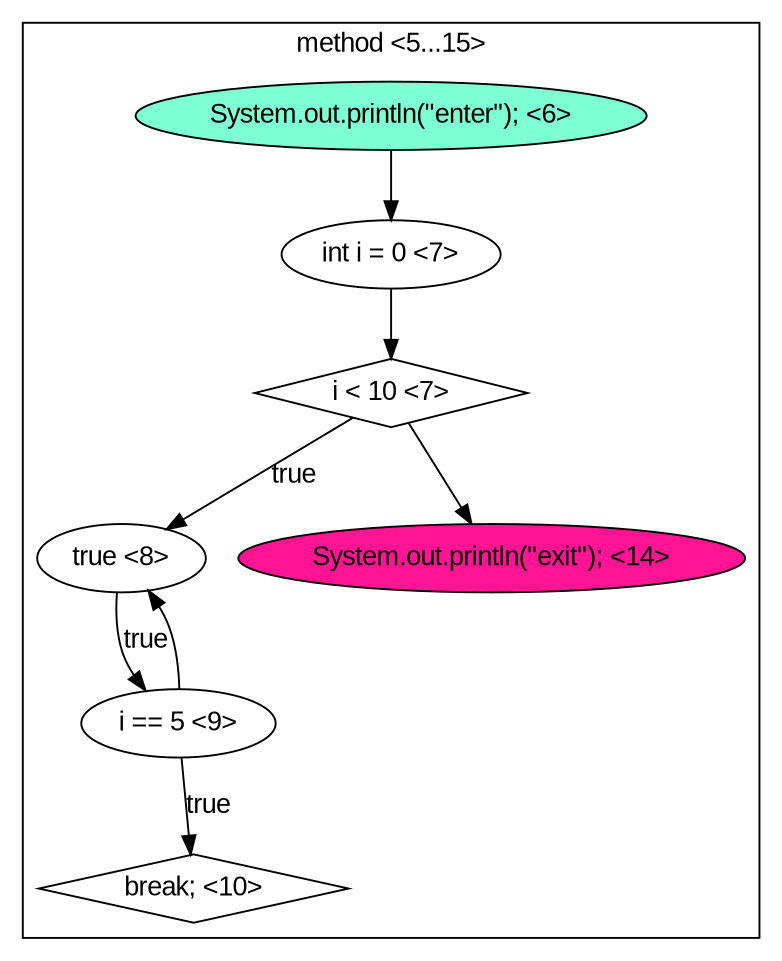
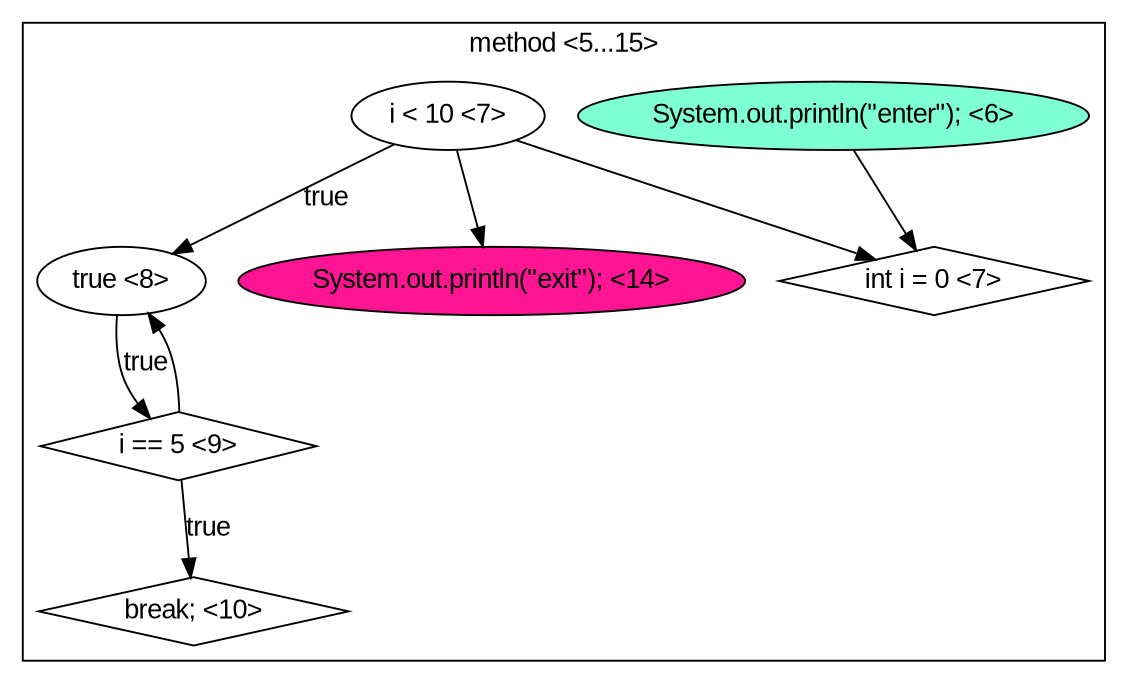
node "int i = 0 <7>": shape ellipse -> diamond
edge "int i = 0 <7>" -> "i < 10 <7>": reversed
node "i < 10 <7>": shape diamond -> ellipse
node "i == 5 <9>": shape ellipse -> diamond
